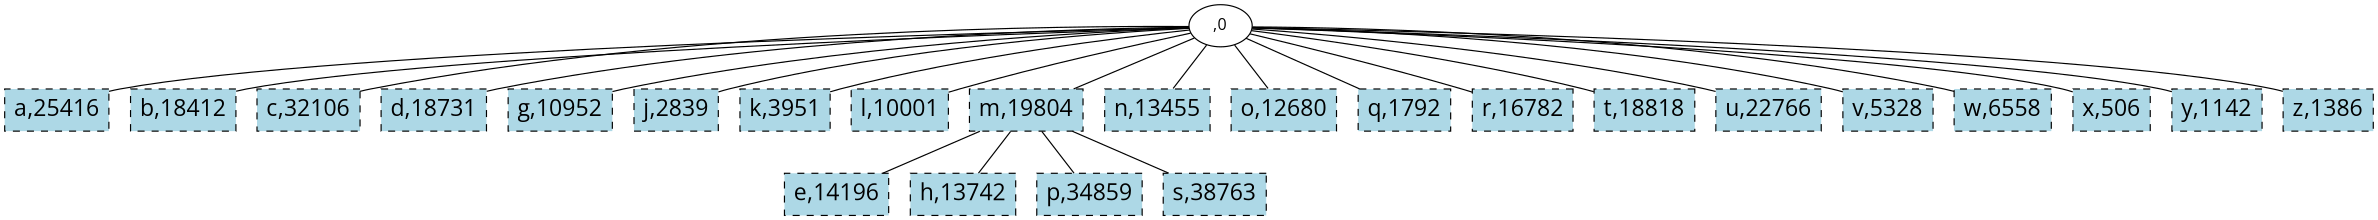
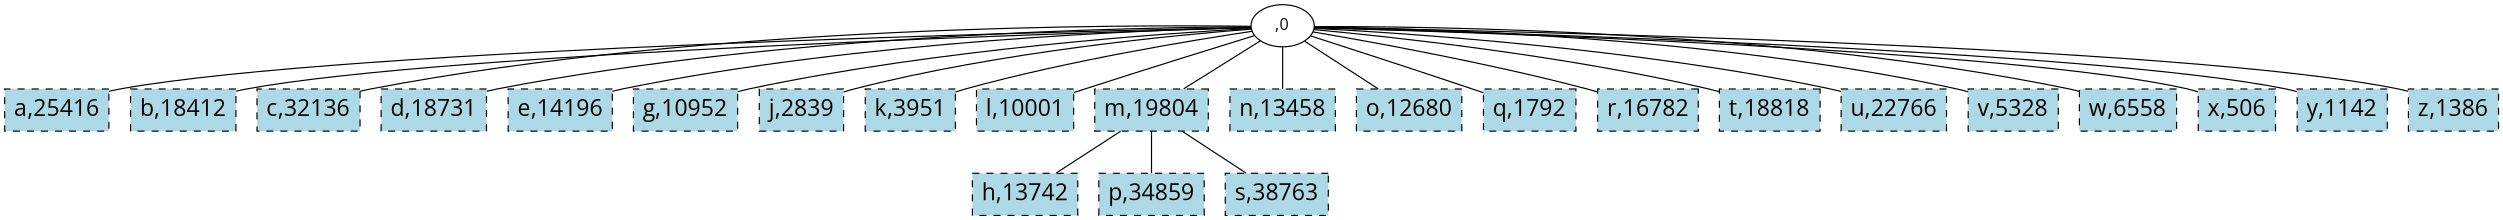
node "c,32106": label "c,32106" -> "c,32136"
node "n,13455": label "n,13455" -> "n,13458"
edge "m,19804" -- "e,14196": now ",0" -- "e,14196"
